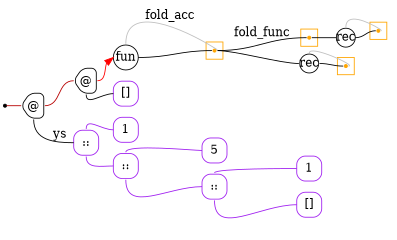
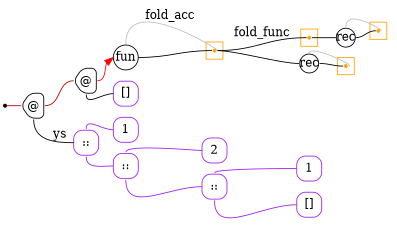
node "5": label "5" -> "2"
